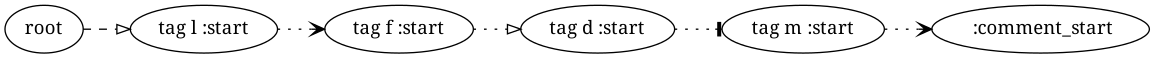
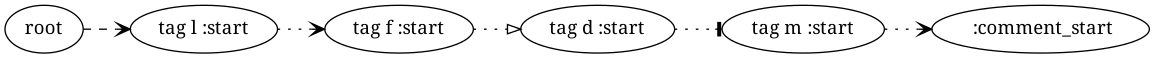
edge "root" -> "tag l :start": arrowhead onormal -> vee
